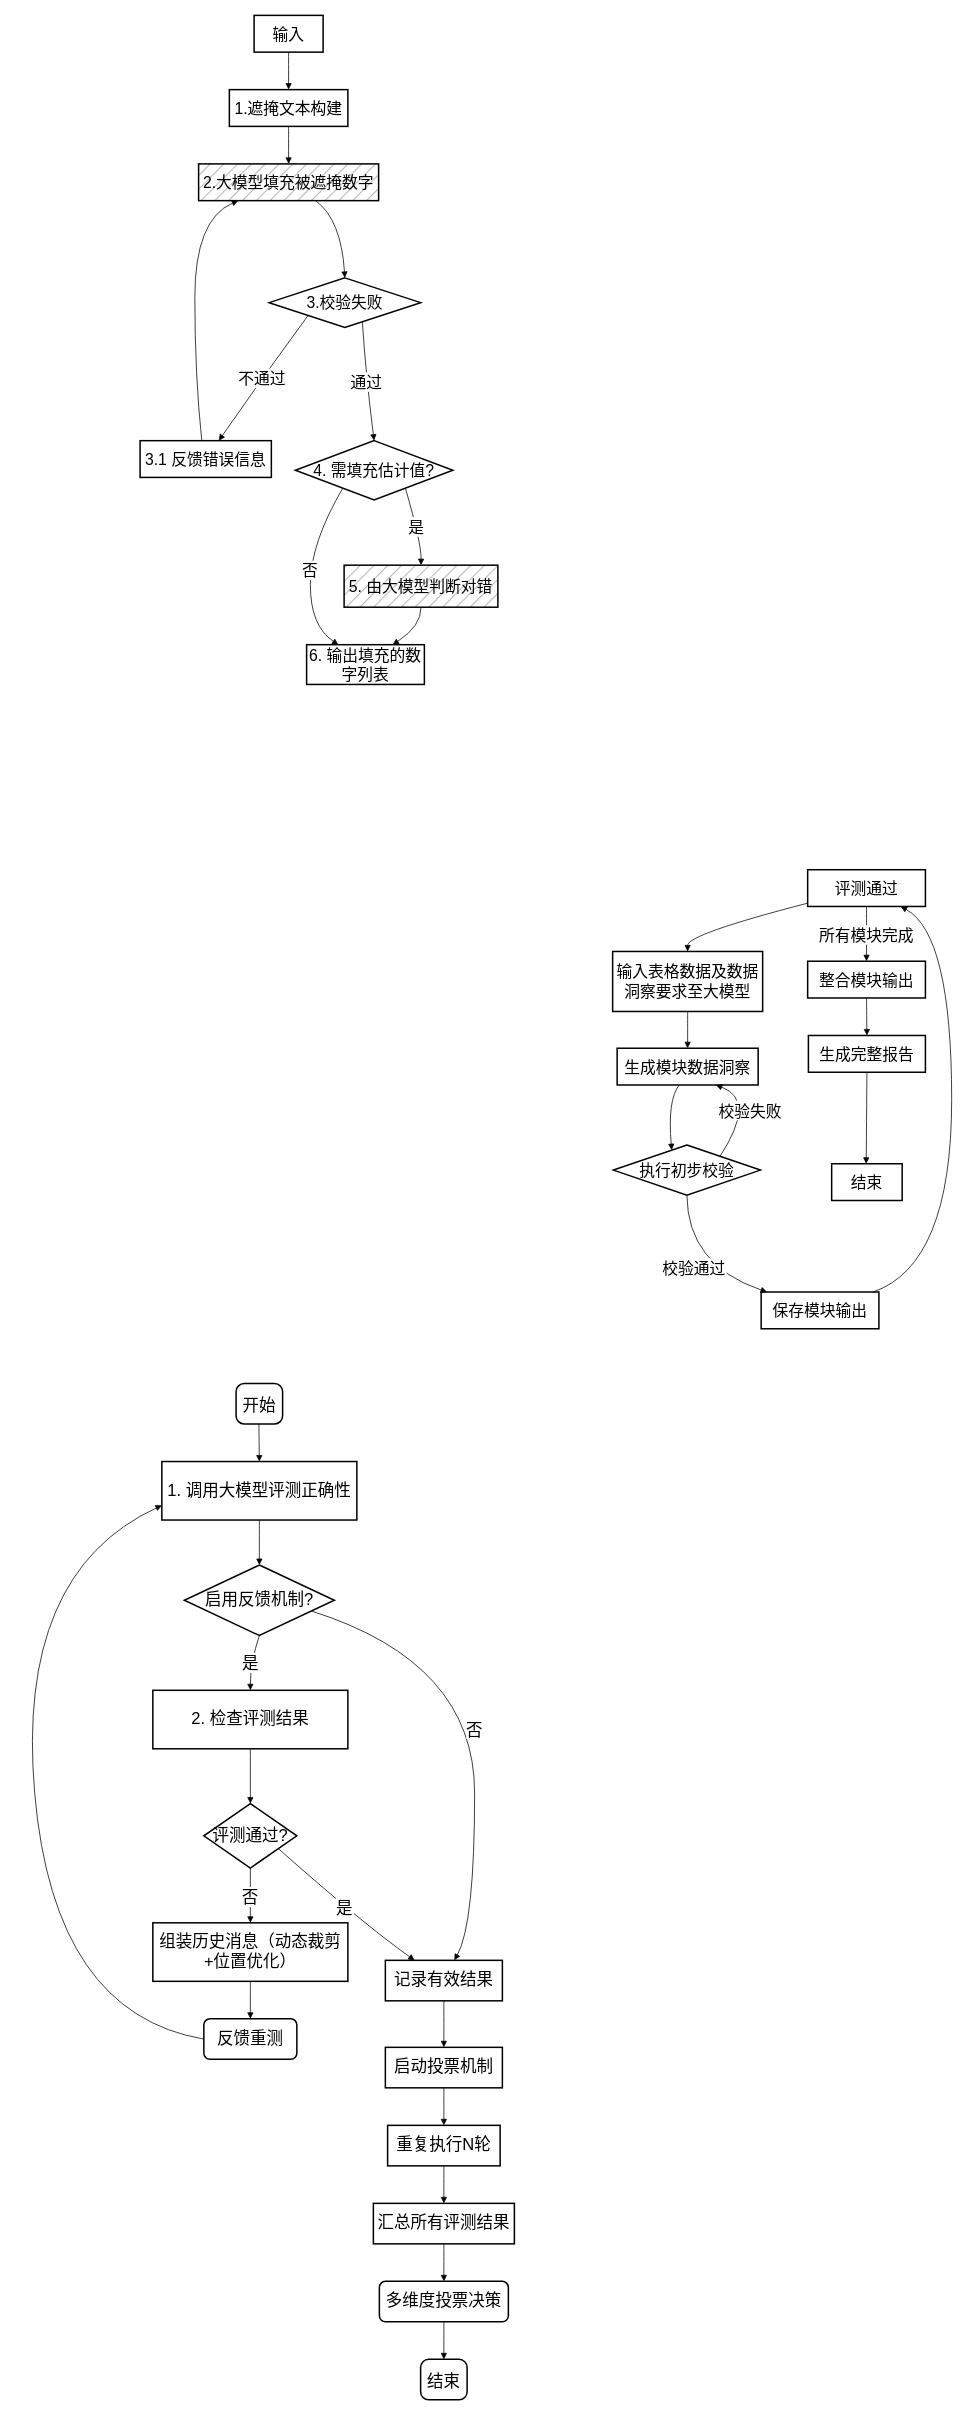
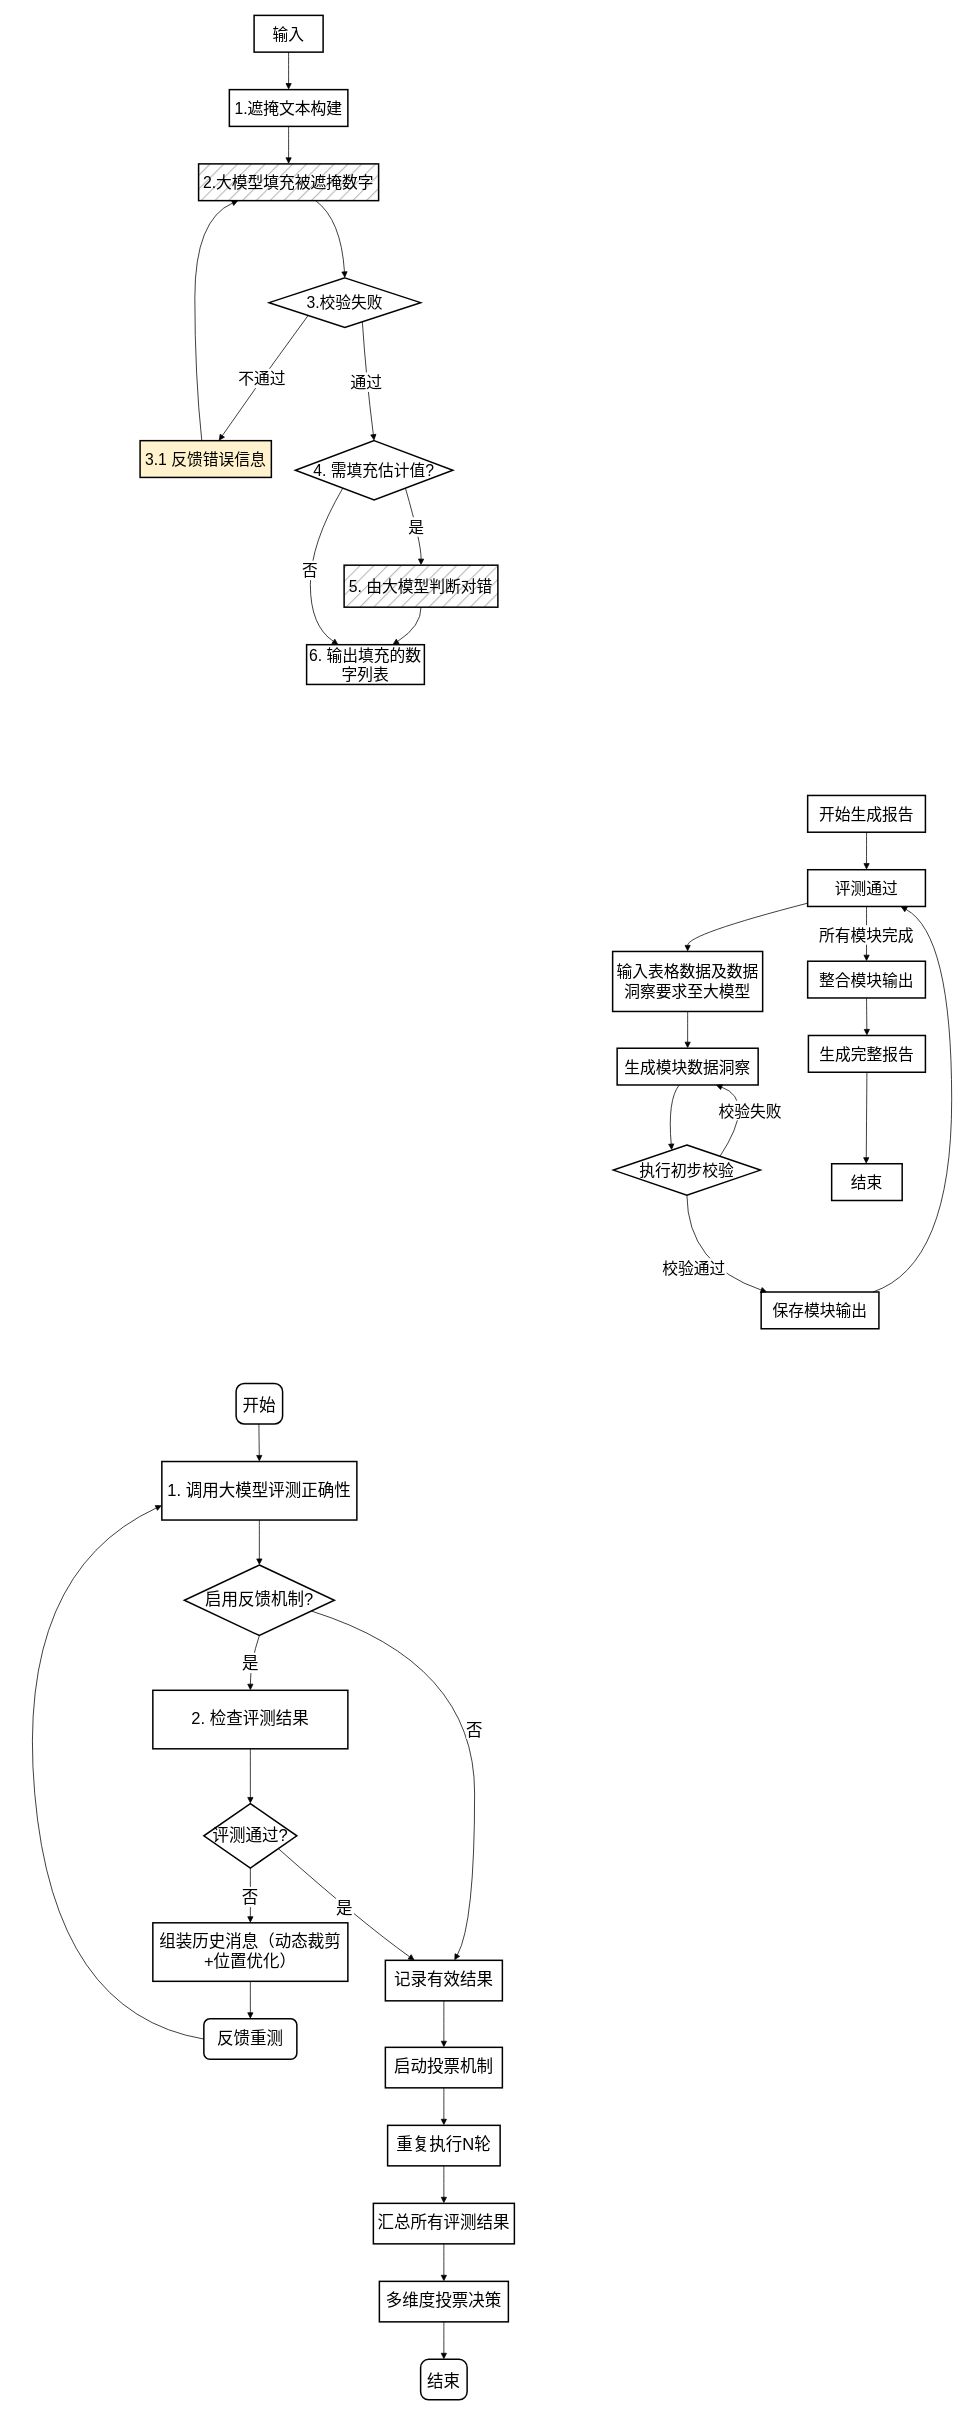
node "3.1 反馈错误信息": fillcolor #ffffff -> #fff2cc
node "开始生成报告": added
edge "开始生成报告" -> "评测通过": added
node "多维度投票决策": shape rounded rectangle -> rectangle
